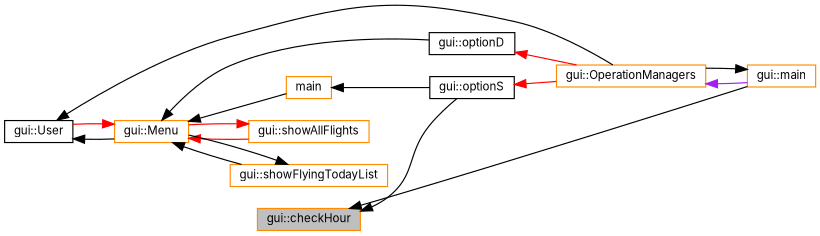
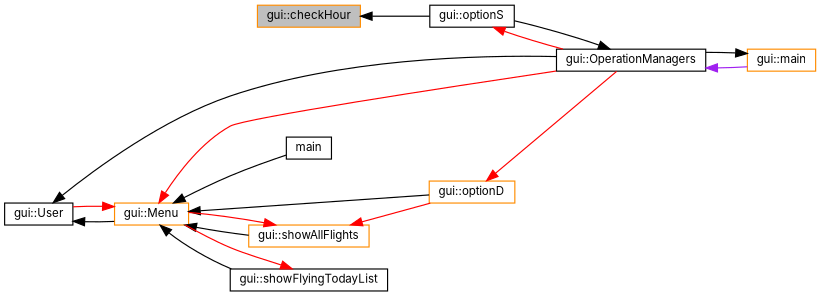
node "gui::optionD": color black -> darkorange
node "gui::OperationManagers": color darkorange -> black
node "main": color darkorange -> black
edge "gui::optionS" -> "main": now "gui::optionS" -> "gui::OperationManagers"
edge "gui::OperationManagers" -> "gui::Menu": added
edge "gui::showAllFlights" -> "gui::Menu": color red -> black
edge "gui::Menu" -> "gui::showFlyingTodayList": color black -> red
edge "gui::main" -> "gui::checkHour": removed
node "gui::showFlyingTodayList": color darkorange -> black
edge "gui::optionD" -> "gui::showAllFlights": added
